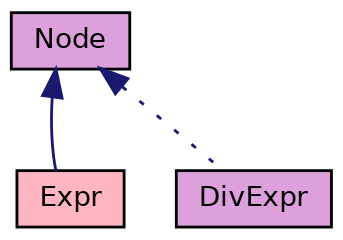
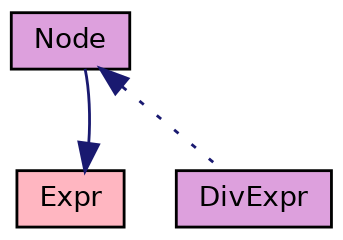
edge "Expr" -> "Node": reversed
